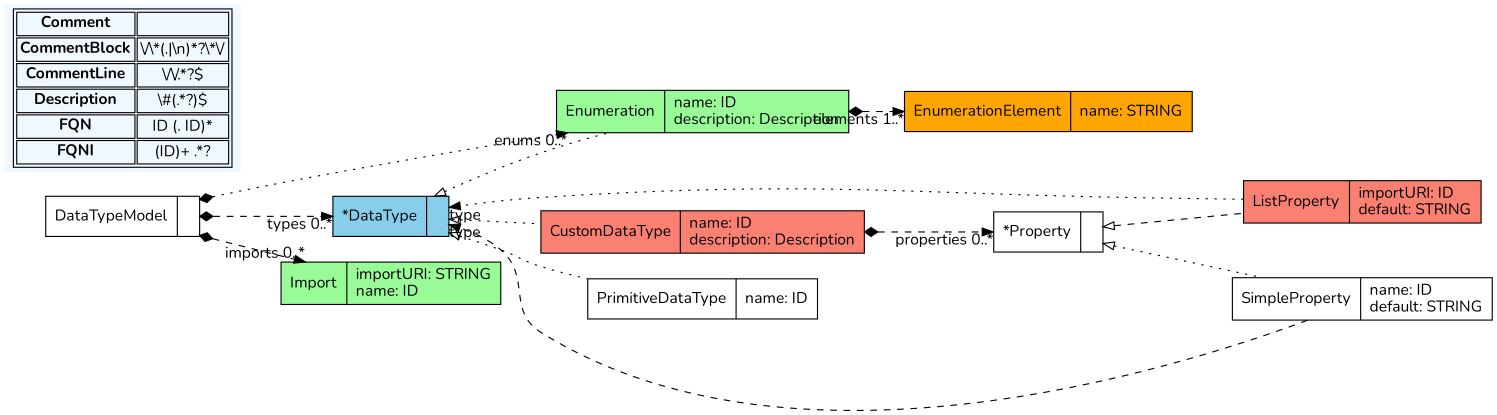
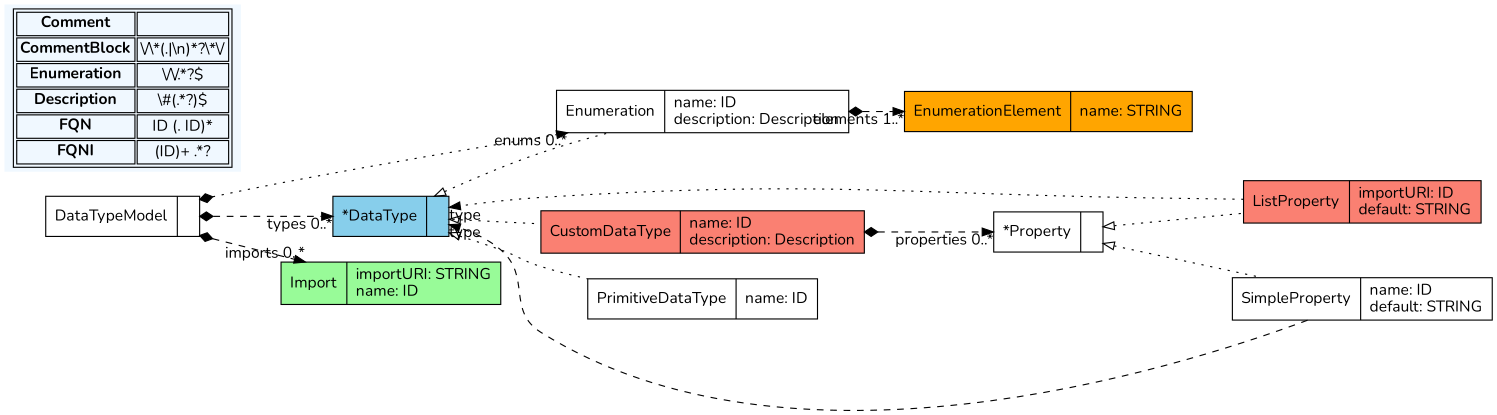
node "Comment": text "CommentLine" -> "Enumeration"
node "Enumeration": fillcolor palegreen -> white
edge "ListProperty" -> "*Property": style dashed -> dotted
